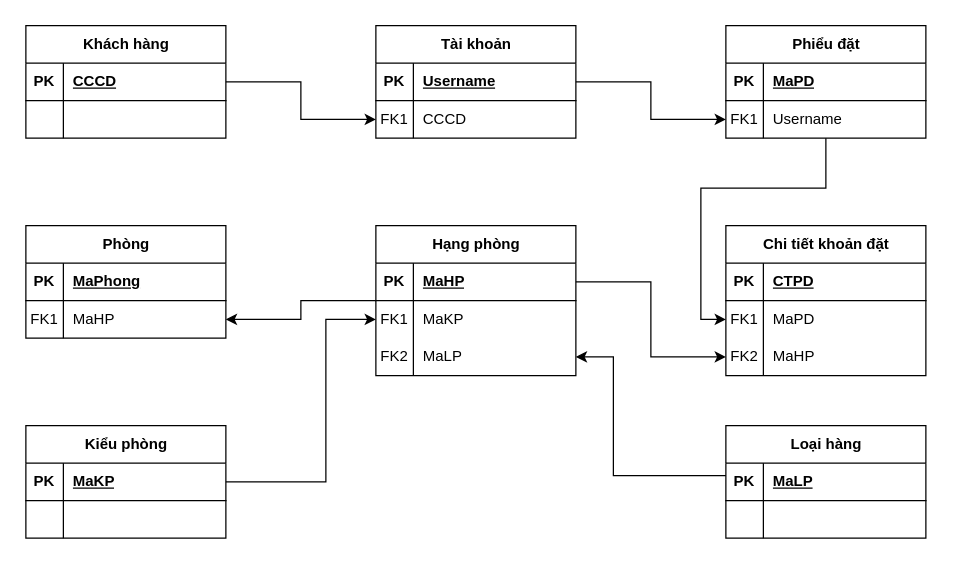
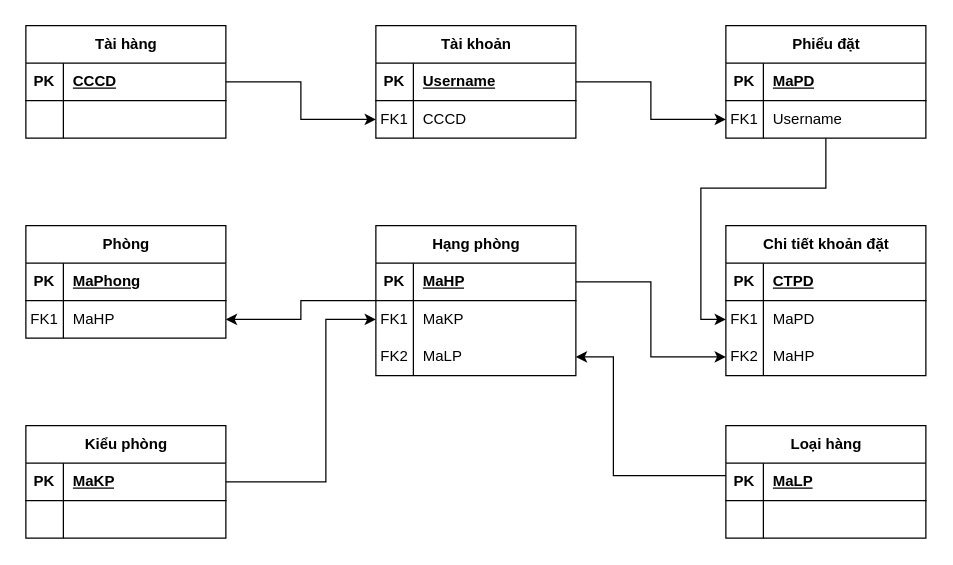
node "Khách hàng": label "Khách hàng" -> "Tài hàng"
